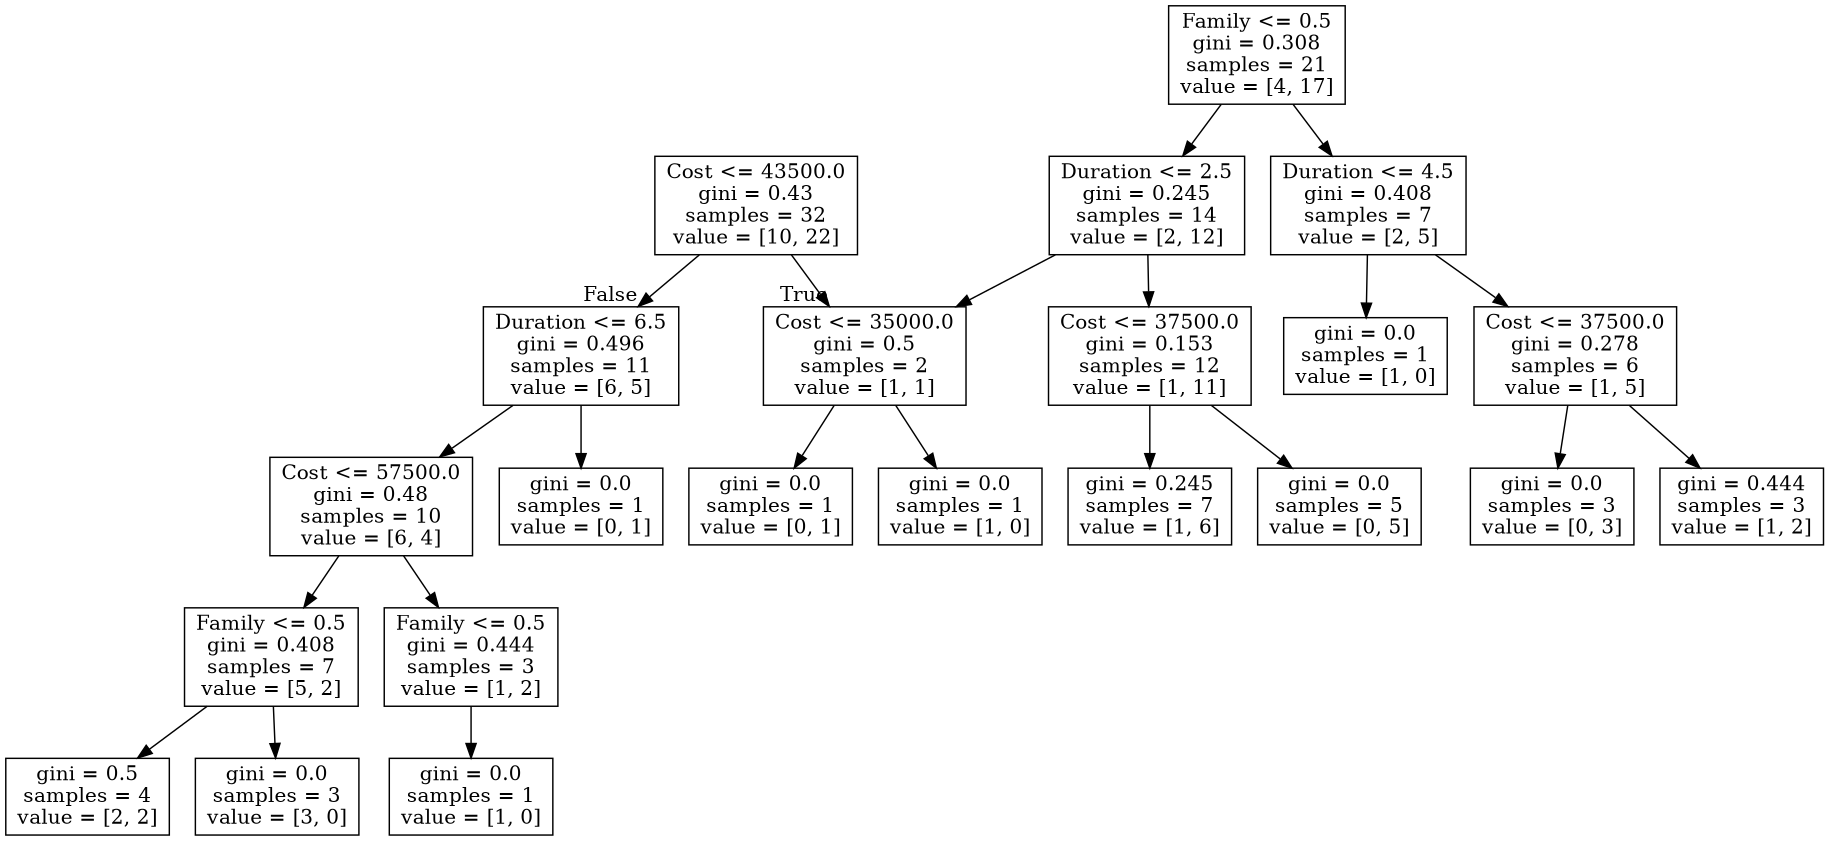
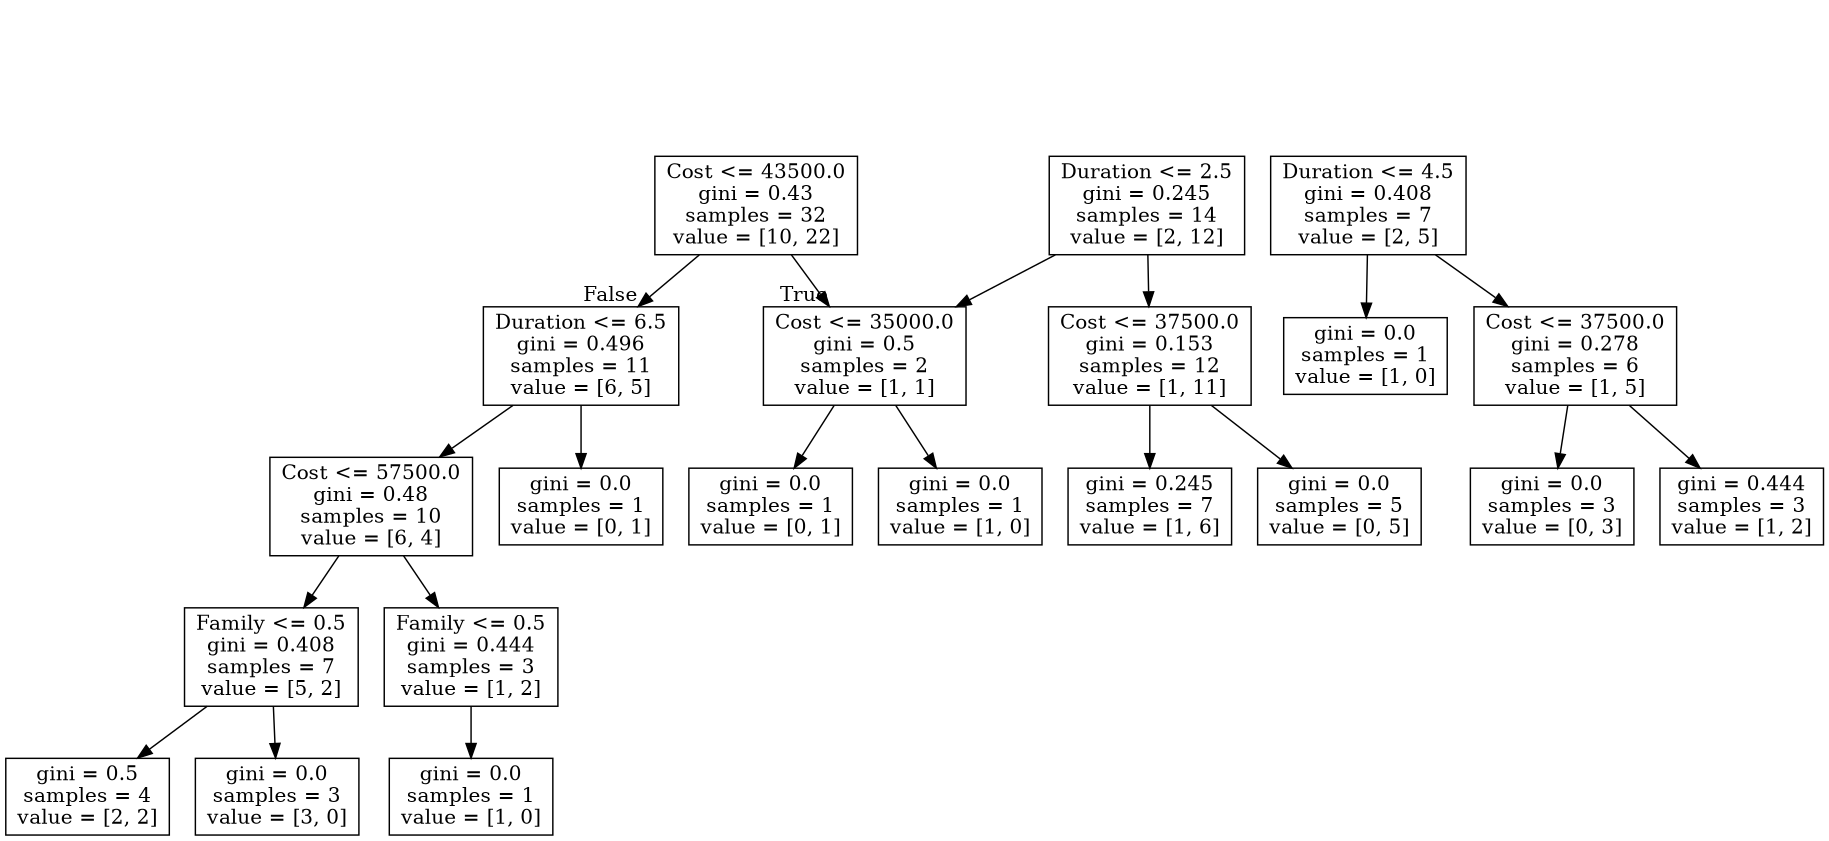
node "Family <= 0.5 gini = 0.308 samples = 21 value = [4, 17]": removed
